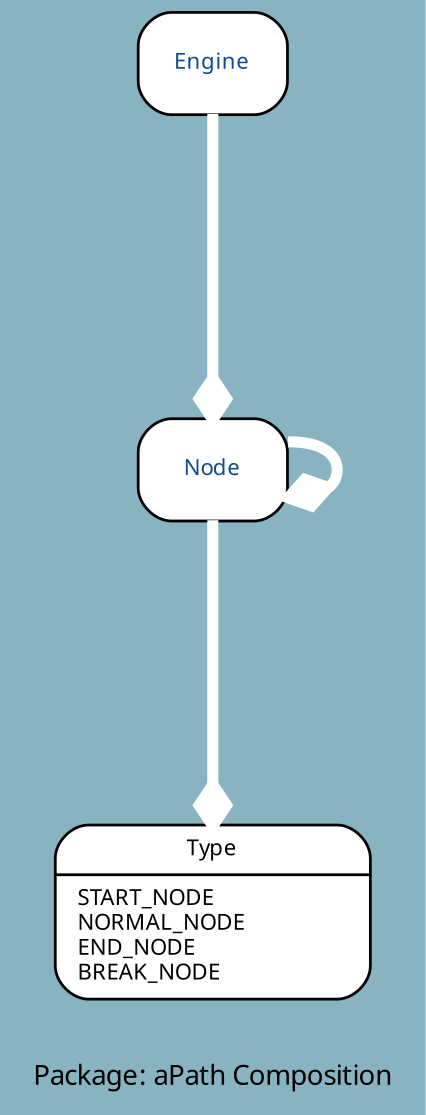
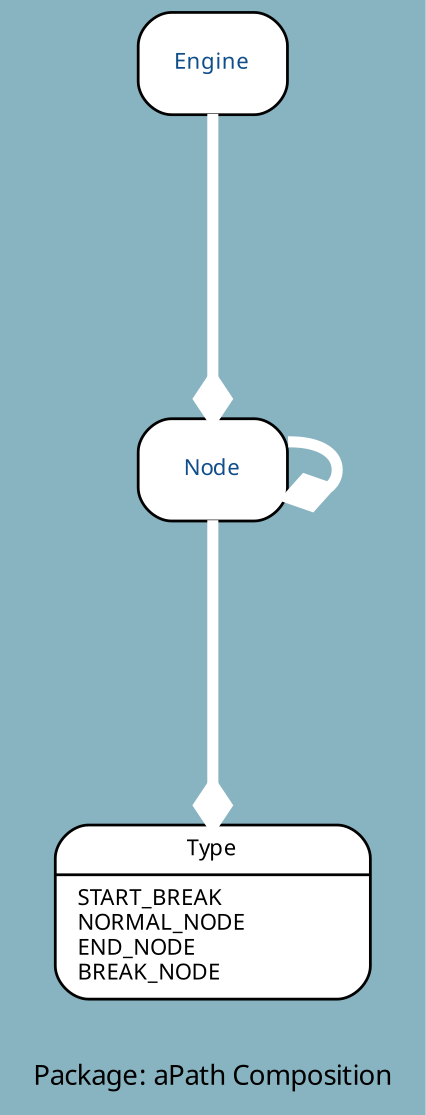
node "Type": text "START_NODE" -> "START_BREAK"
